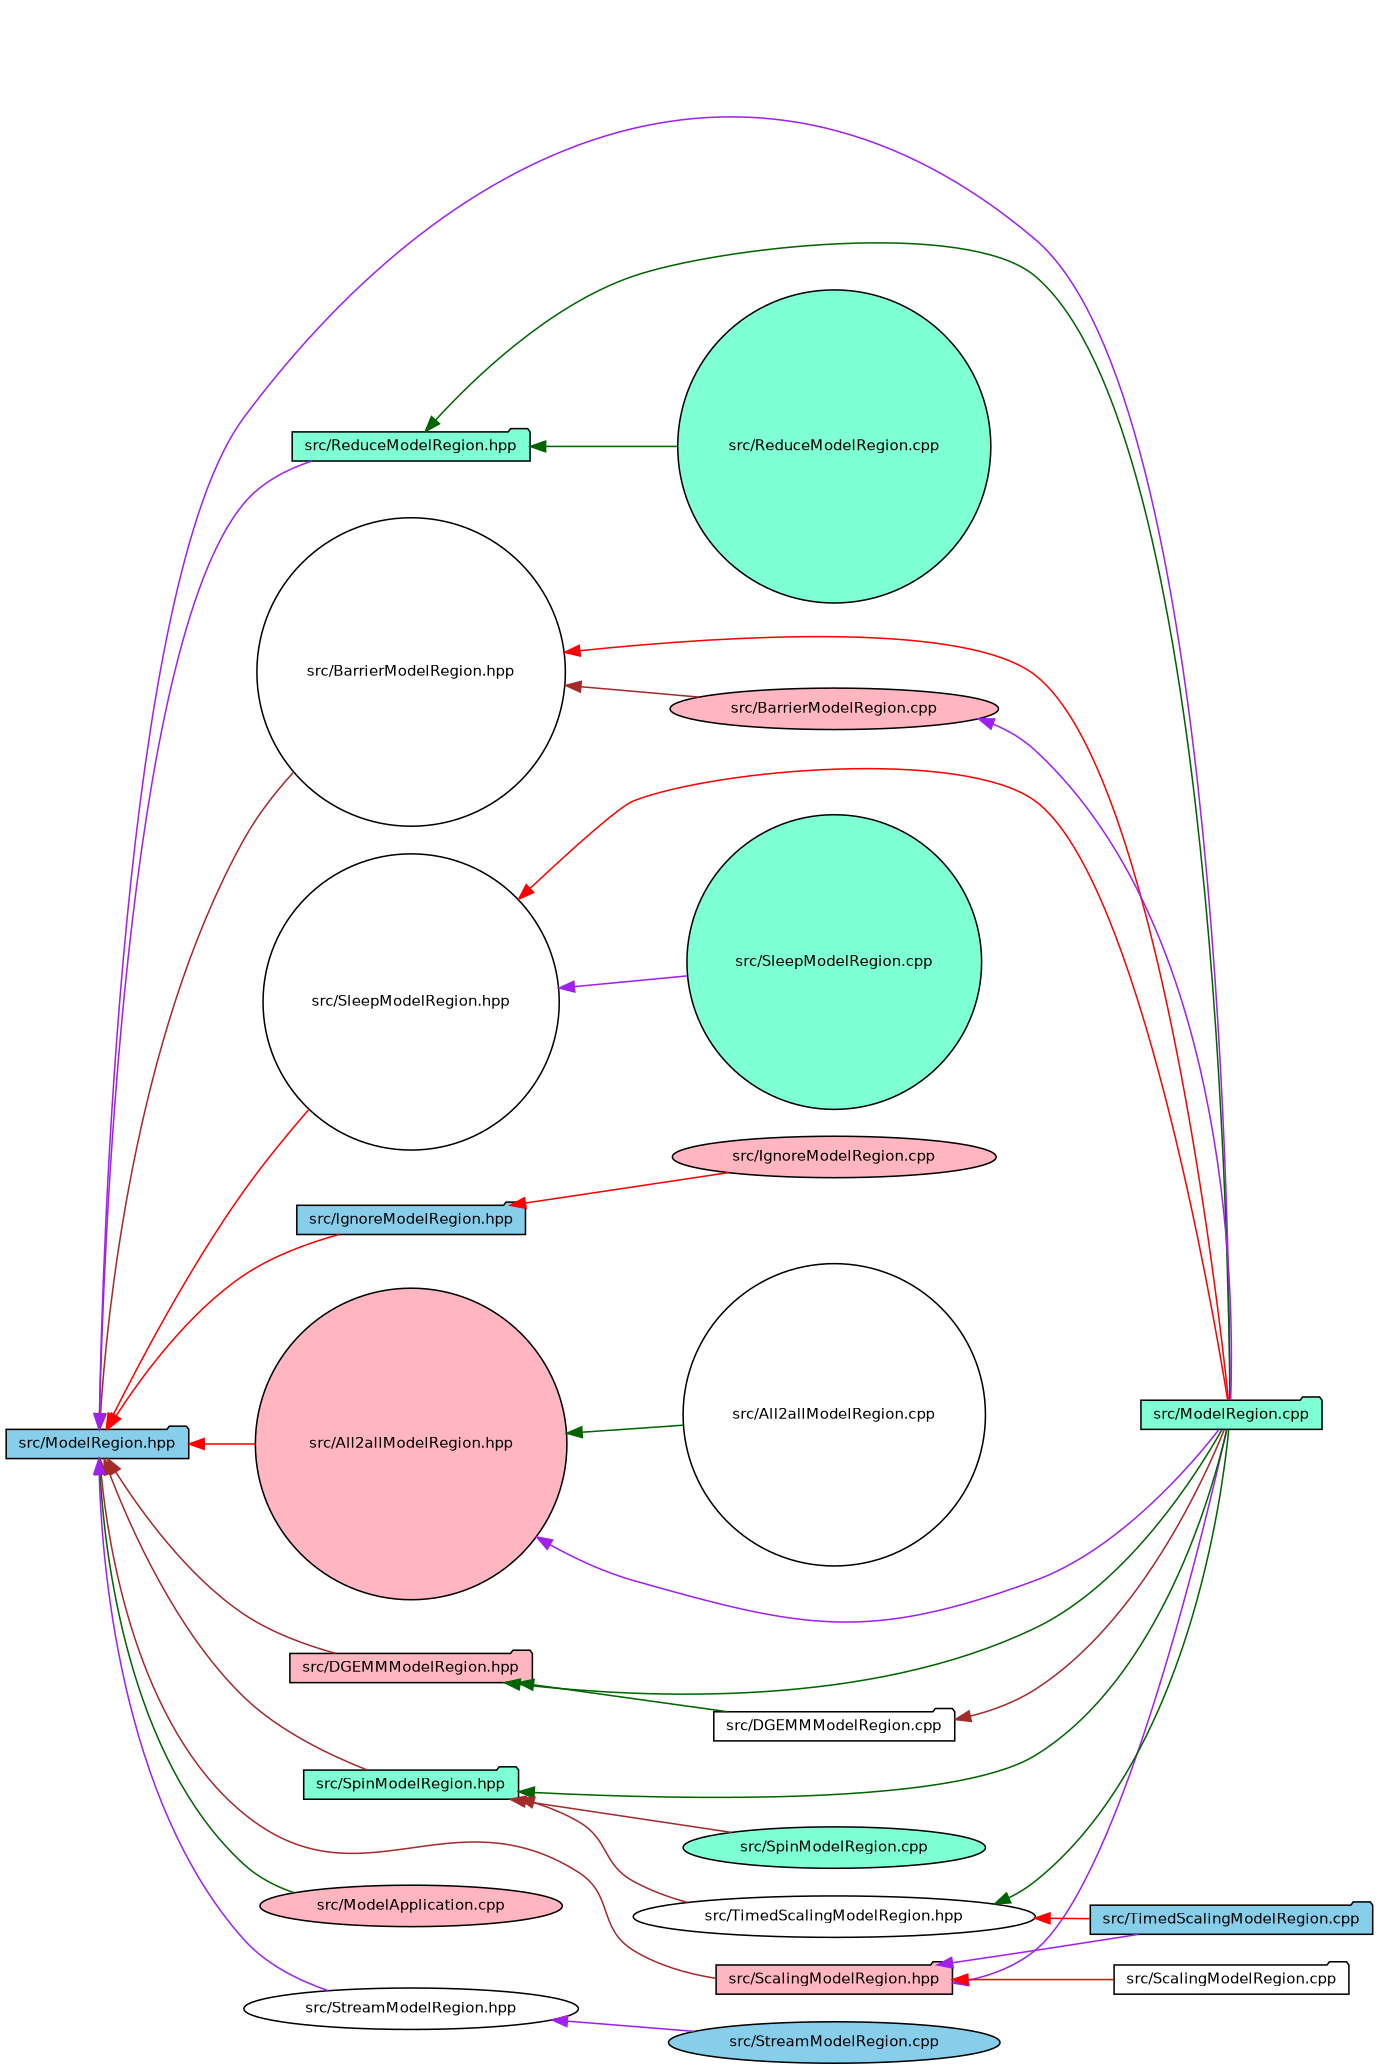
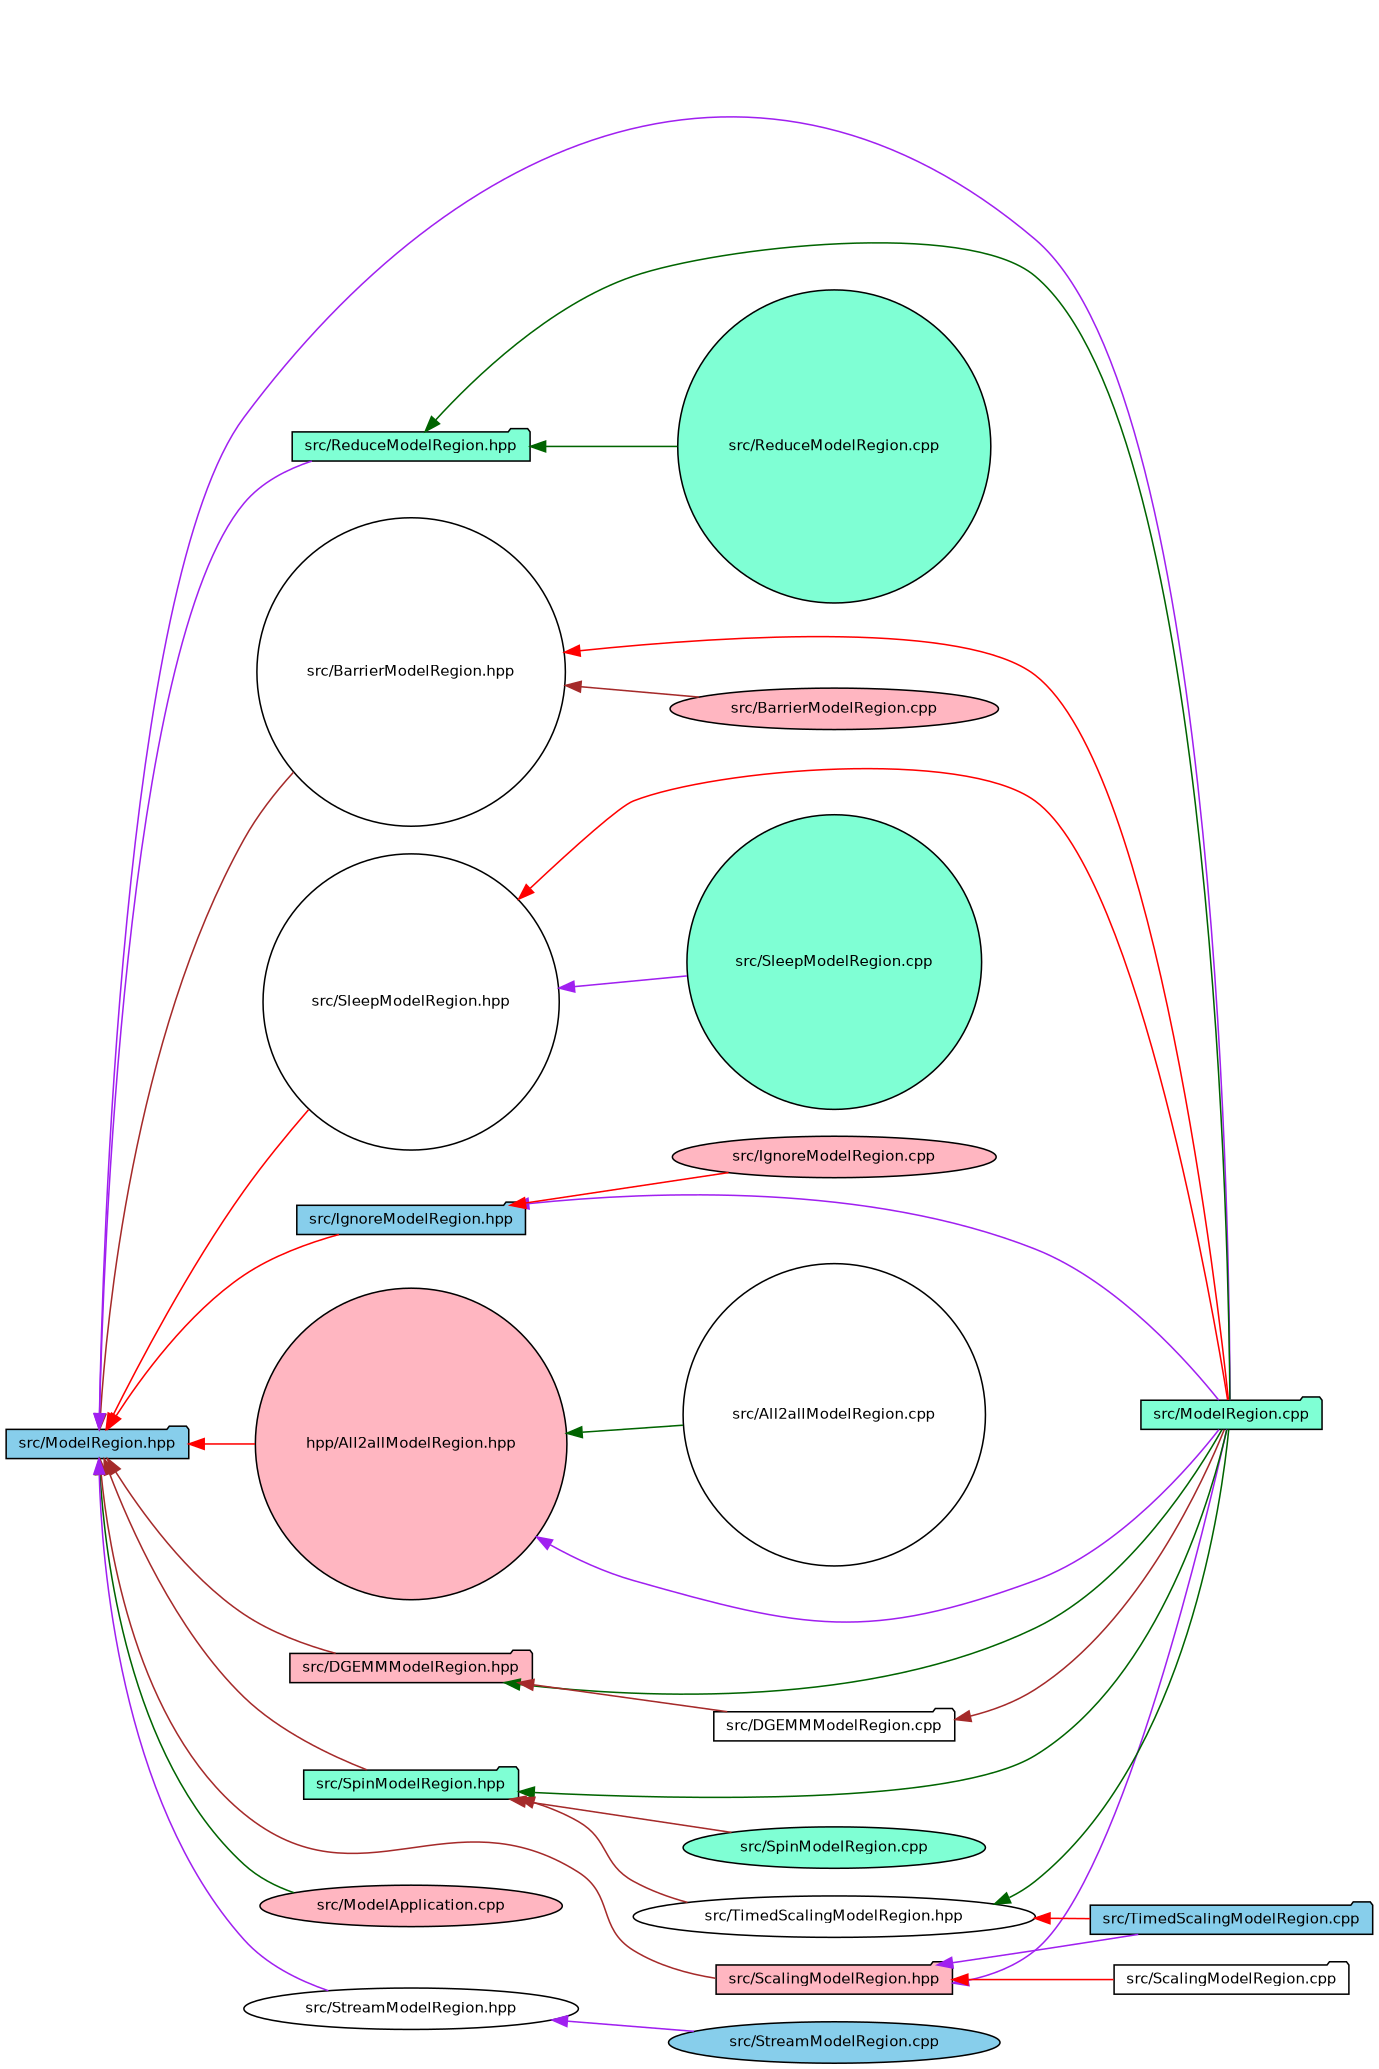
edge "src/ModelRegion.cpp" -> "src/BarrierModelRegion.cpp": now "src/ModelRegion.cpp" -> "src/IgnoreModelRegion.hpp"
node "src/All2allModelRegion.hpp": label "src/All2allModelRegion.hpp" -> "hpp/All2allModelRegion.hpp"
edge "src/DGEMMModelRegion.cpp" -> "src/DGEMMModelRegion.hpp": color darkgreen -> brown
